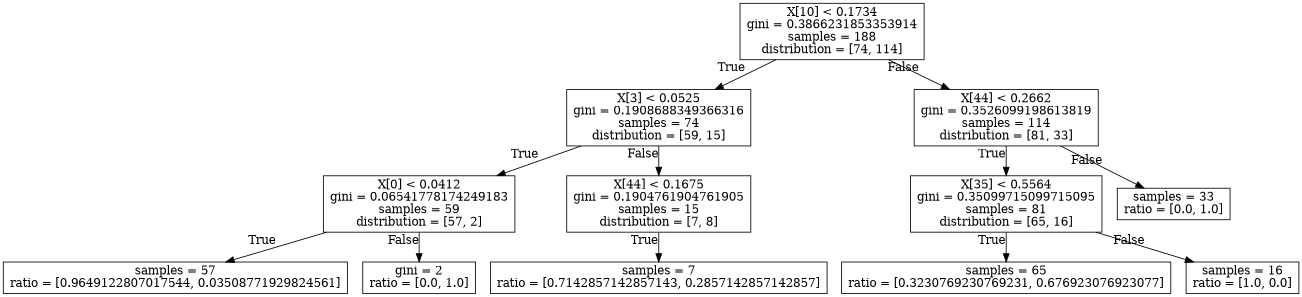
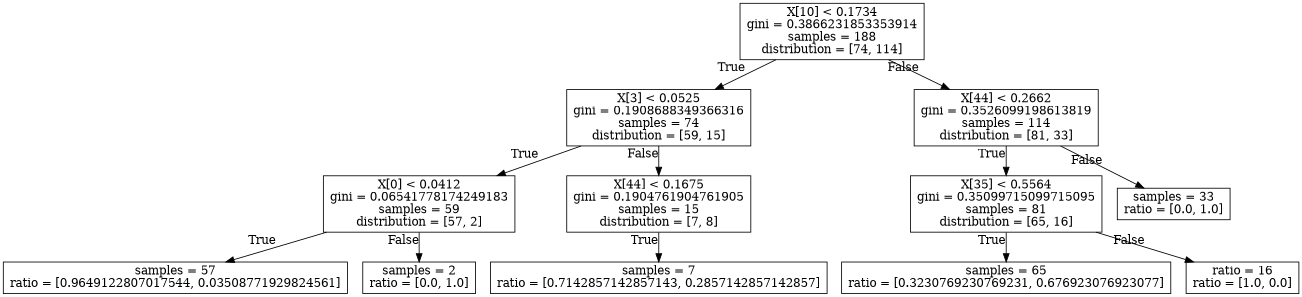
node "gini = 2 ratio = [0.0, 1.0]": label "gini = 2 ratio = [0.0, 1.0]" -> "samples = 2 ratio = [0.0, 1.0]"
node "samples = 16 ratio = [1.0, 0.0]": label "samples = 16 ratio = [1.0, 0.0]" -> "ratio = 16 ratio = [1.0, 0.0]"
